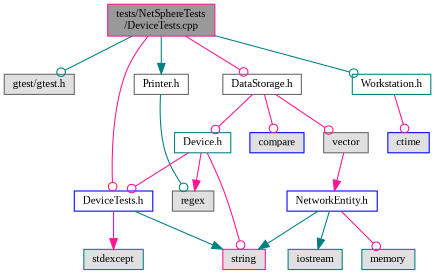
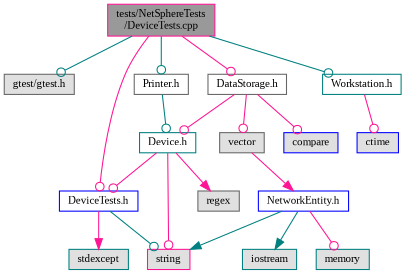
edge "tests/NetSphereTests /DeviceTests.cpp" -> "Printer.h": arrowhead normal -> odot
edge "Printer.h" -> "regex": now "Printer.h" -> "Device.h"
edge "DeviceTests.h" -> "string": arrowhead normal -> odot
